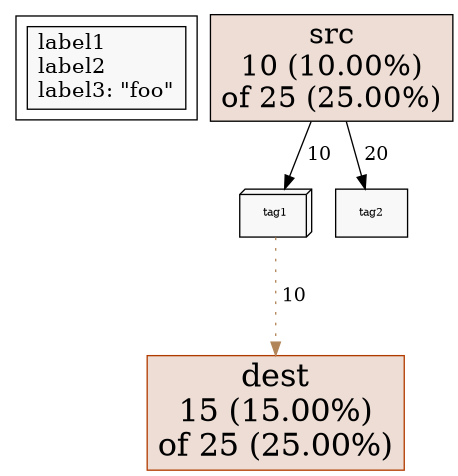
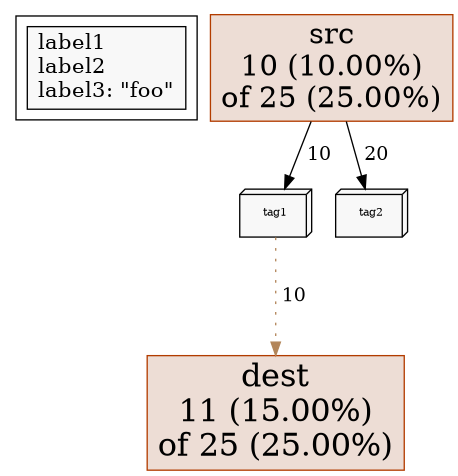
node "src 10 (10.00%) of 25 (25.00%)": color black -> #b23c00
node "tag2": shape box -> box3d
node "dest 15 (15.00%) of 25 (25.00%)": label "dest 15 (15.00%) of 25 (25.00%)" -> "dest 11 (15.00%) of 25 (25.00%)"
